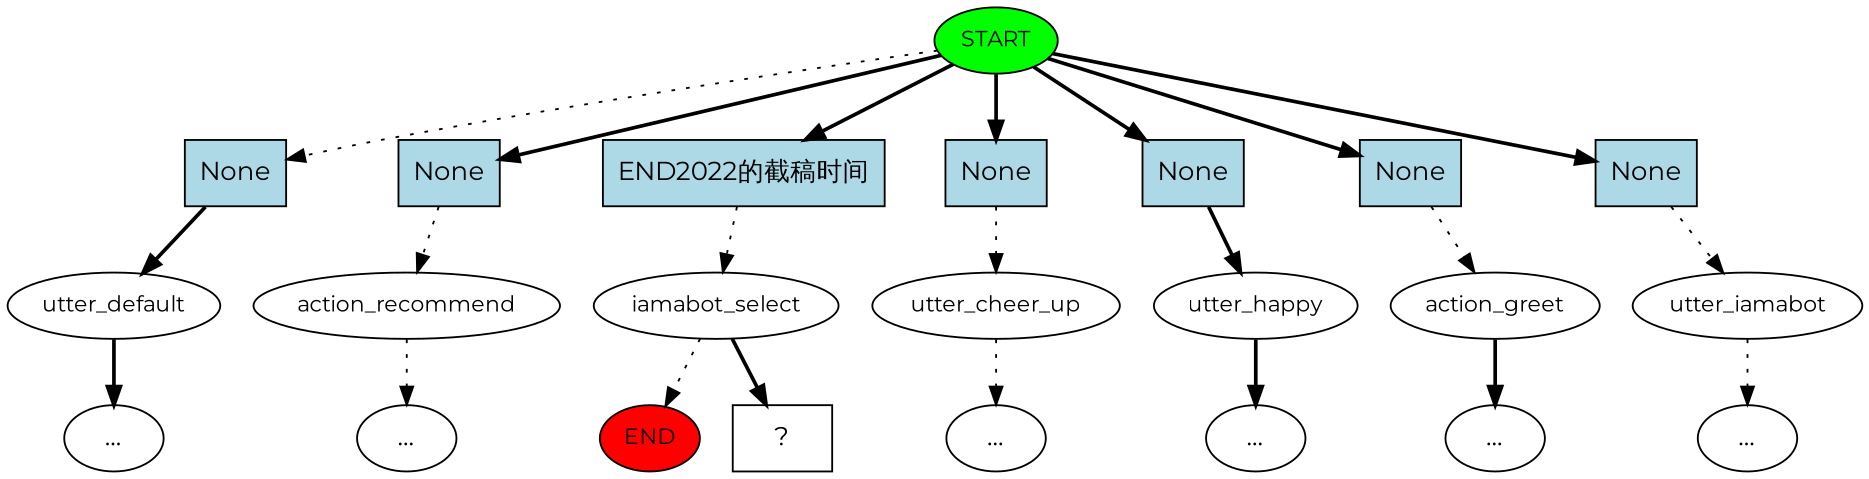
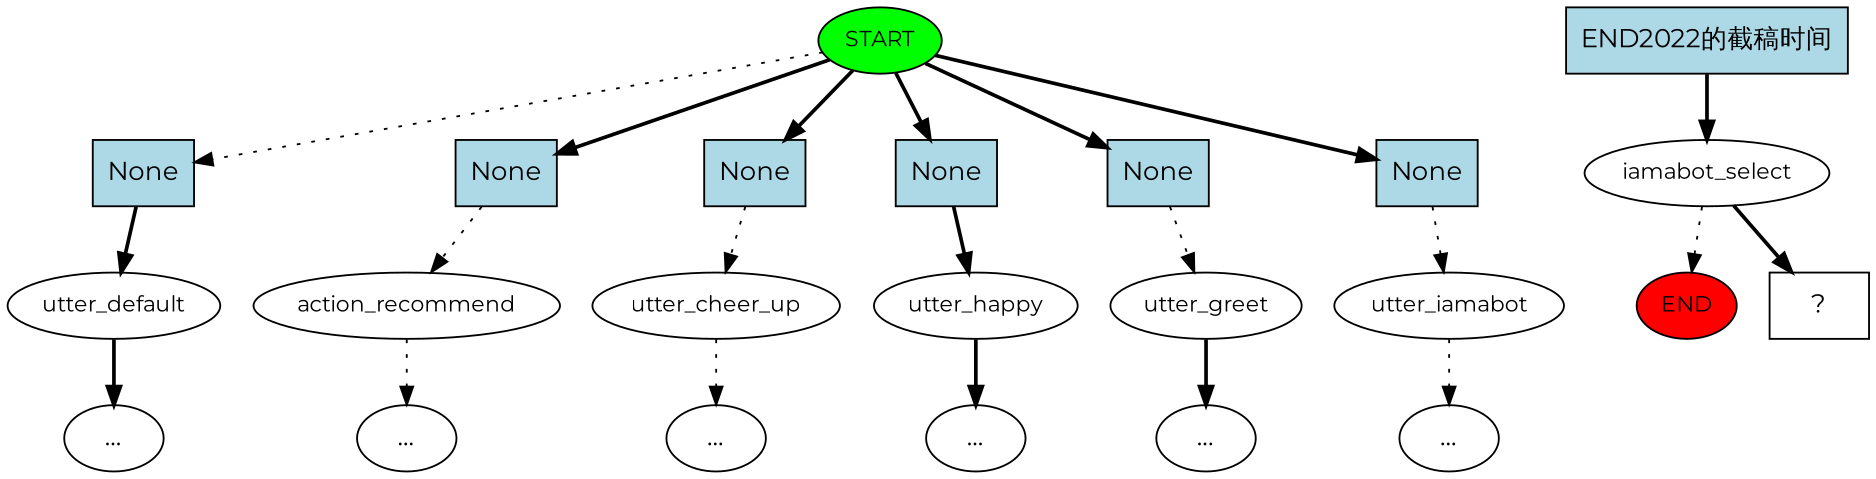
edge "START" -> "END2022的截稿时间": removed
edge "END2022的截稿时间" -> "iamabot_select": style dotted -> bold
node "action_greet": label "action_greet" -> "utter_greet"
